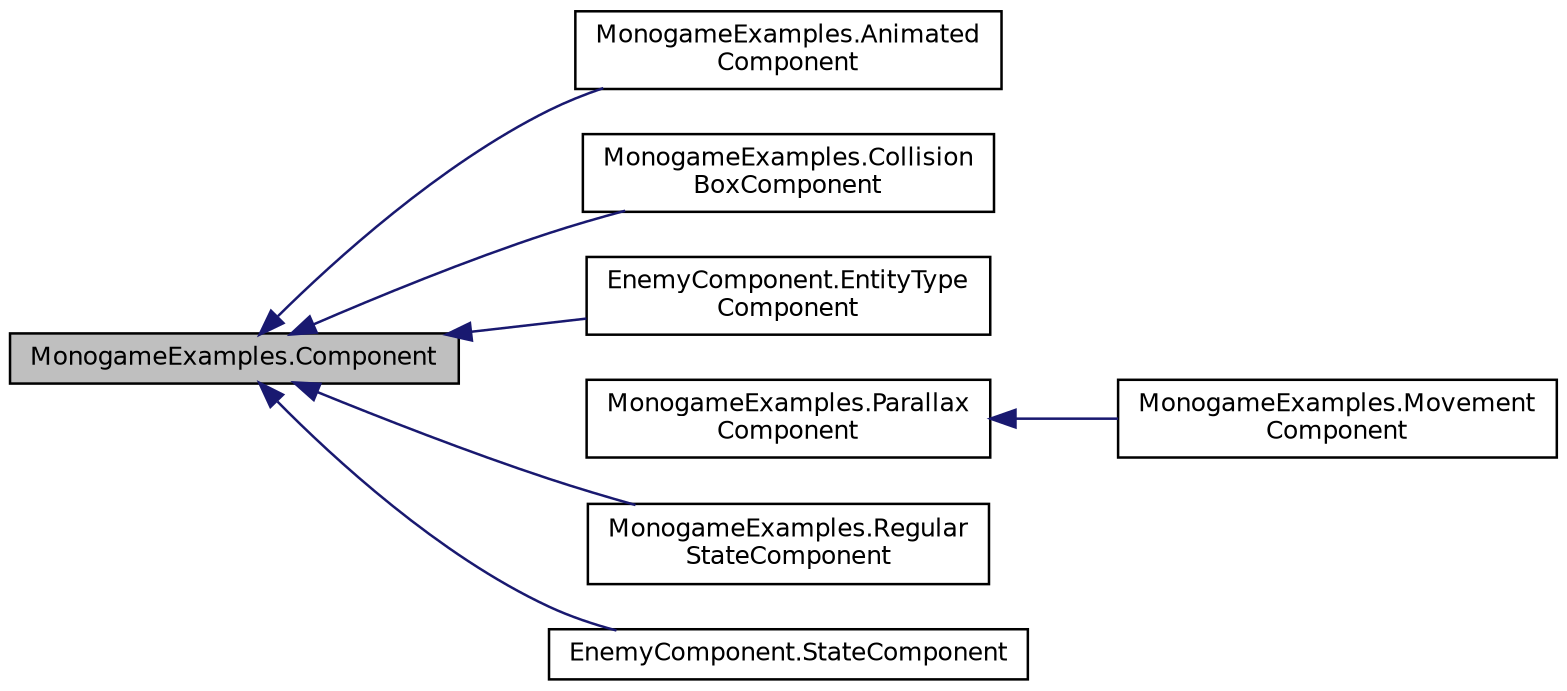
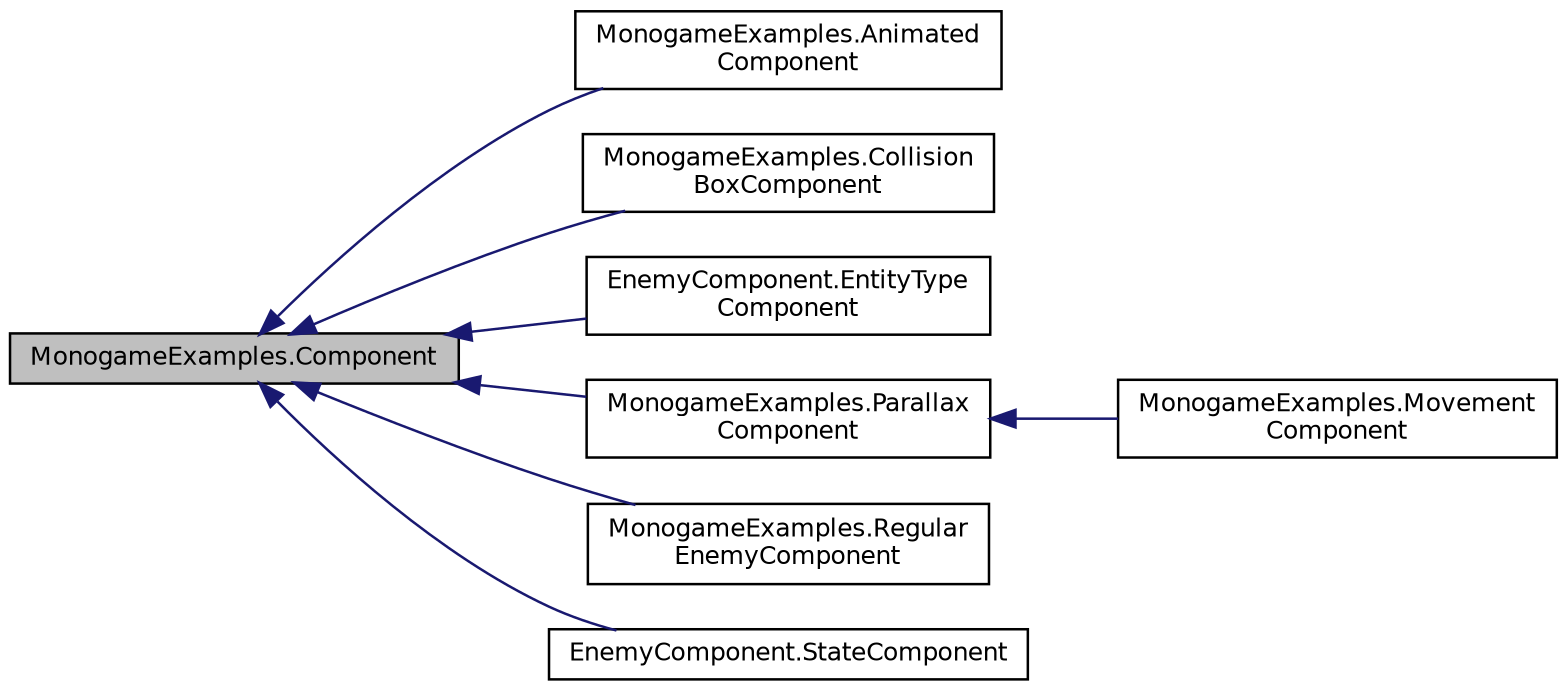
edge "MonogameExamples.Parallax Component" -> "MonogameExamples.Component": added
node "MonogameExamples.Regular StateComponent": label "MonogameExamples.Regular StateComponent" -> "MonogameExamples.Regular EnemyComponent"
